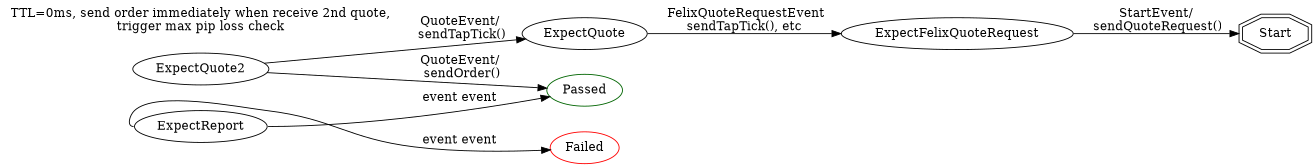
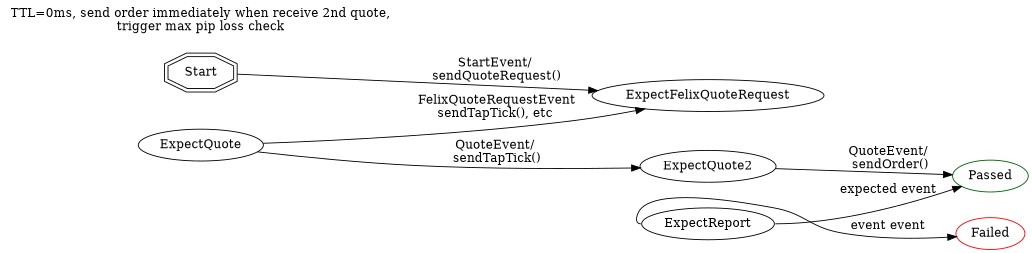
edge "ExpectFelixQuoteRequest" -> "Start": reversed
edge "ExpectQuote2" -> "ExpectQuote": reversed
edge "ExpectReport" -> "Passed": label "event event" -> "expected event"
